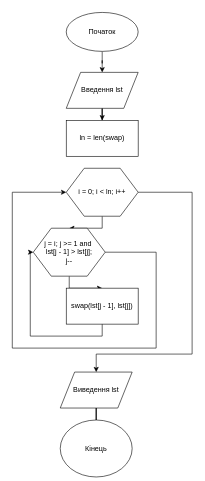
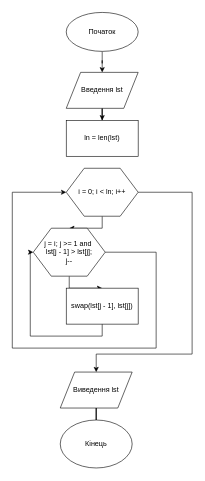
node "ln = len(swap)": label "ln = len(swap)" -> "ln = len(lst)"
node "Кінець": size 72x57 -> 72x48
